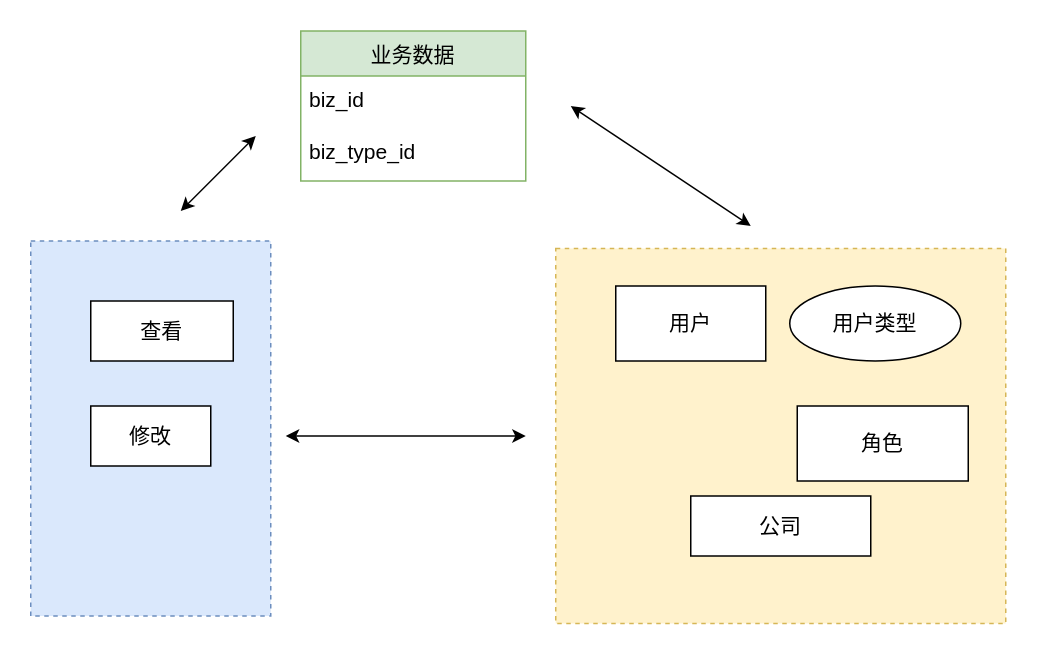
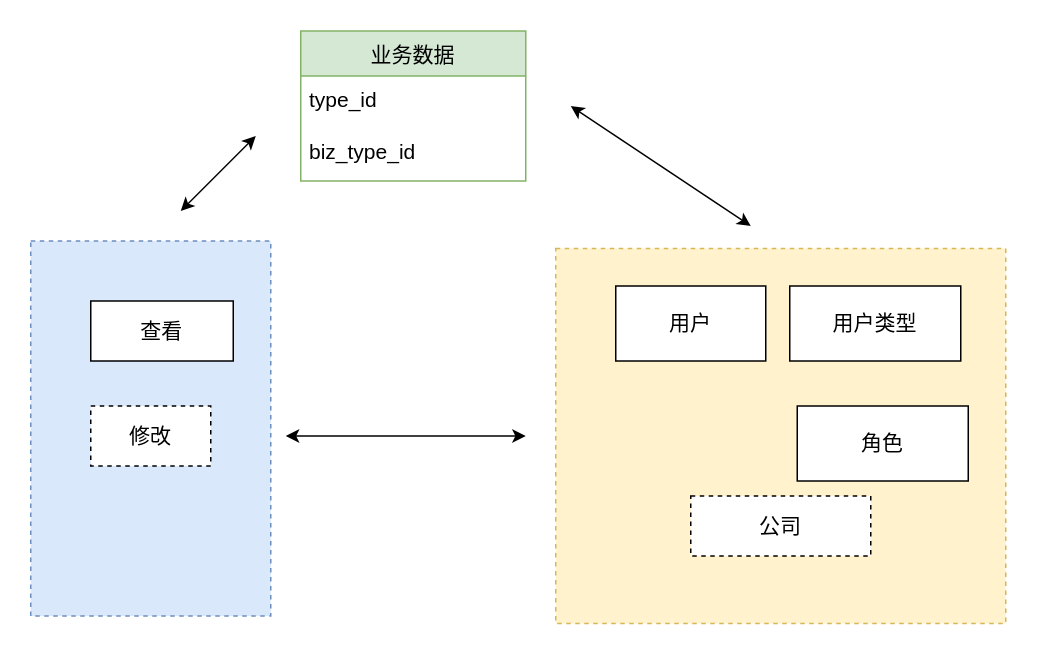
node "biz_id": label "biz_id" -> "type_id"
node "用户类型": shape ellipse -> rectangle
node "修改": style solid -> dashed
node "公司": style solid -> dashed
